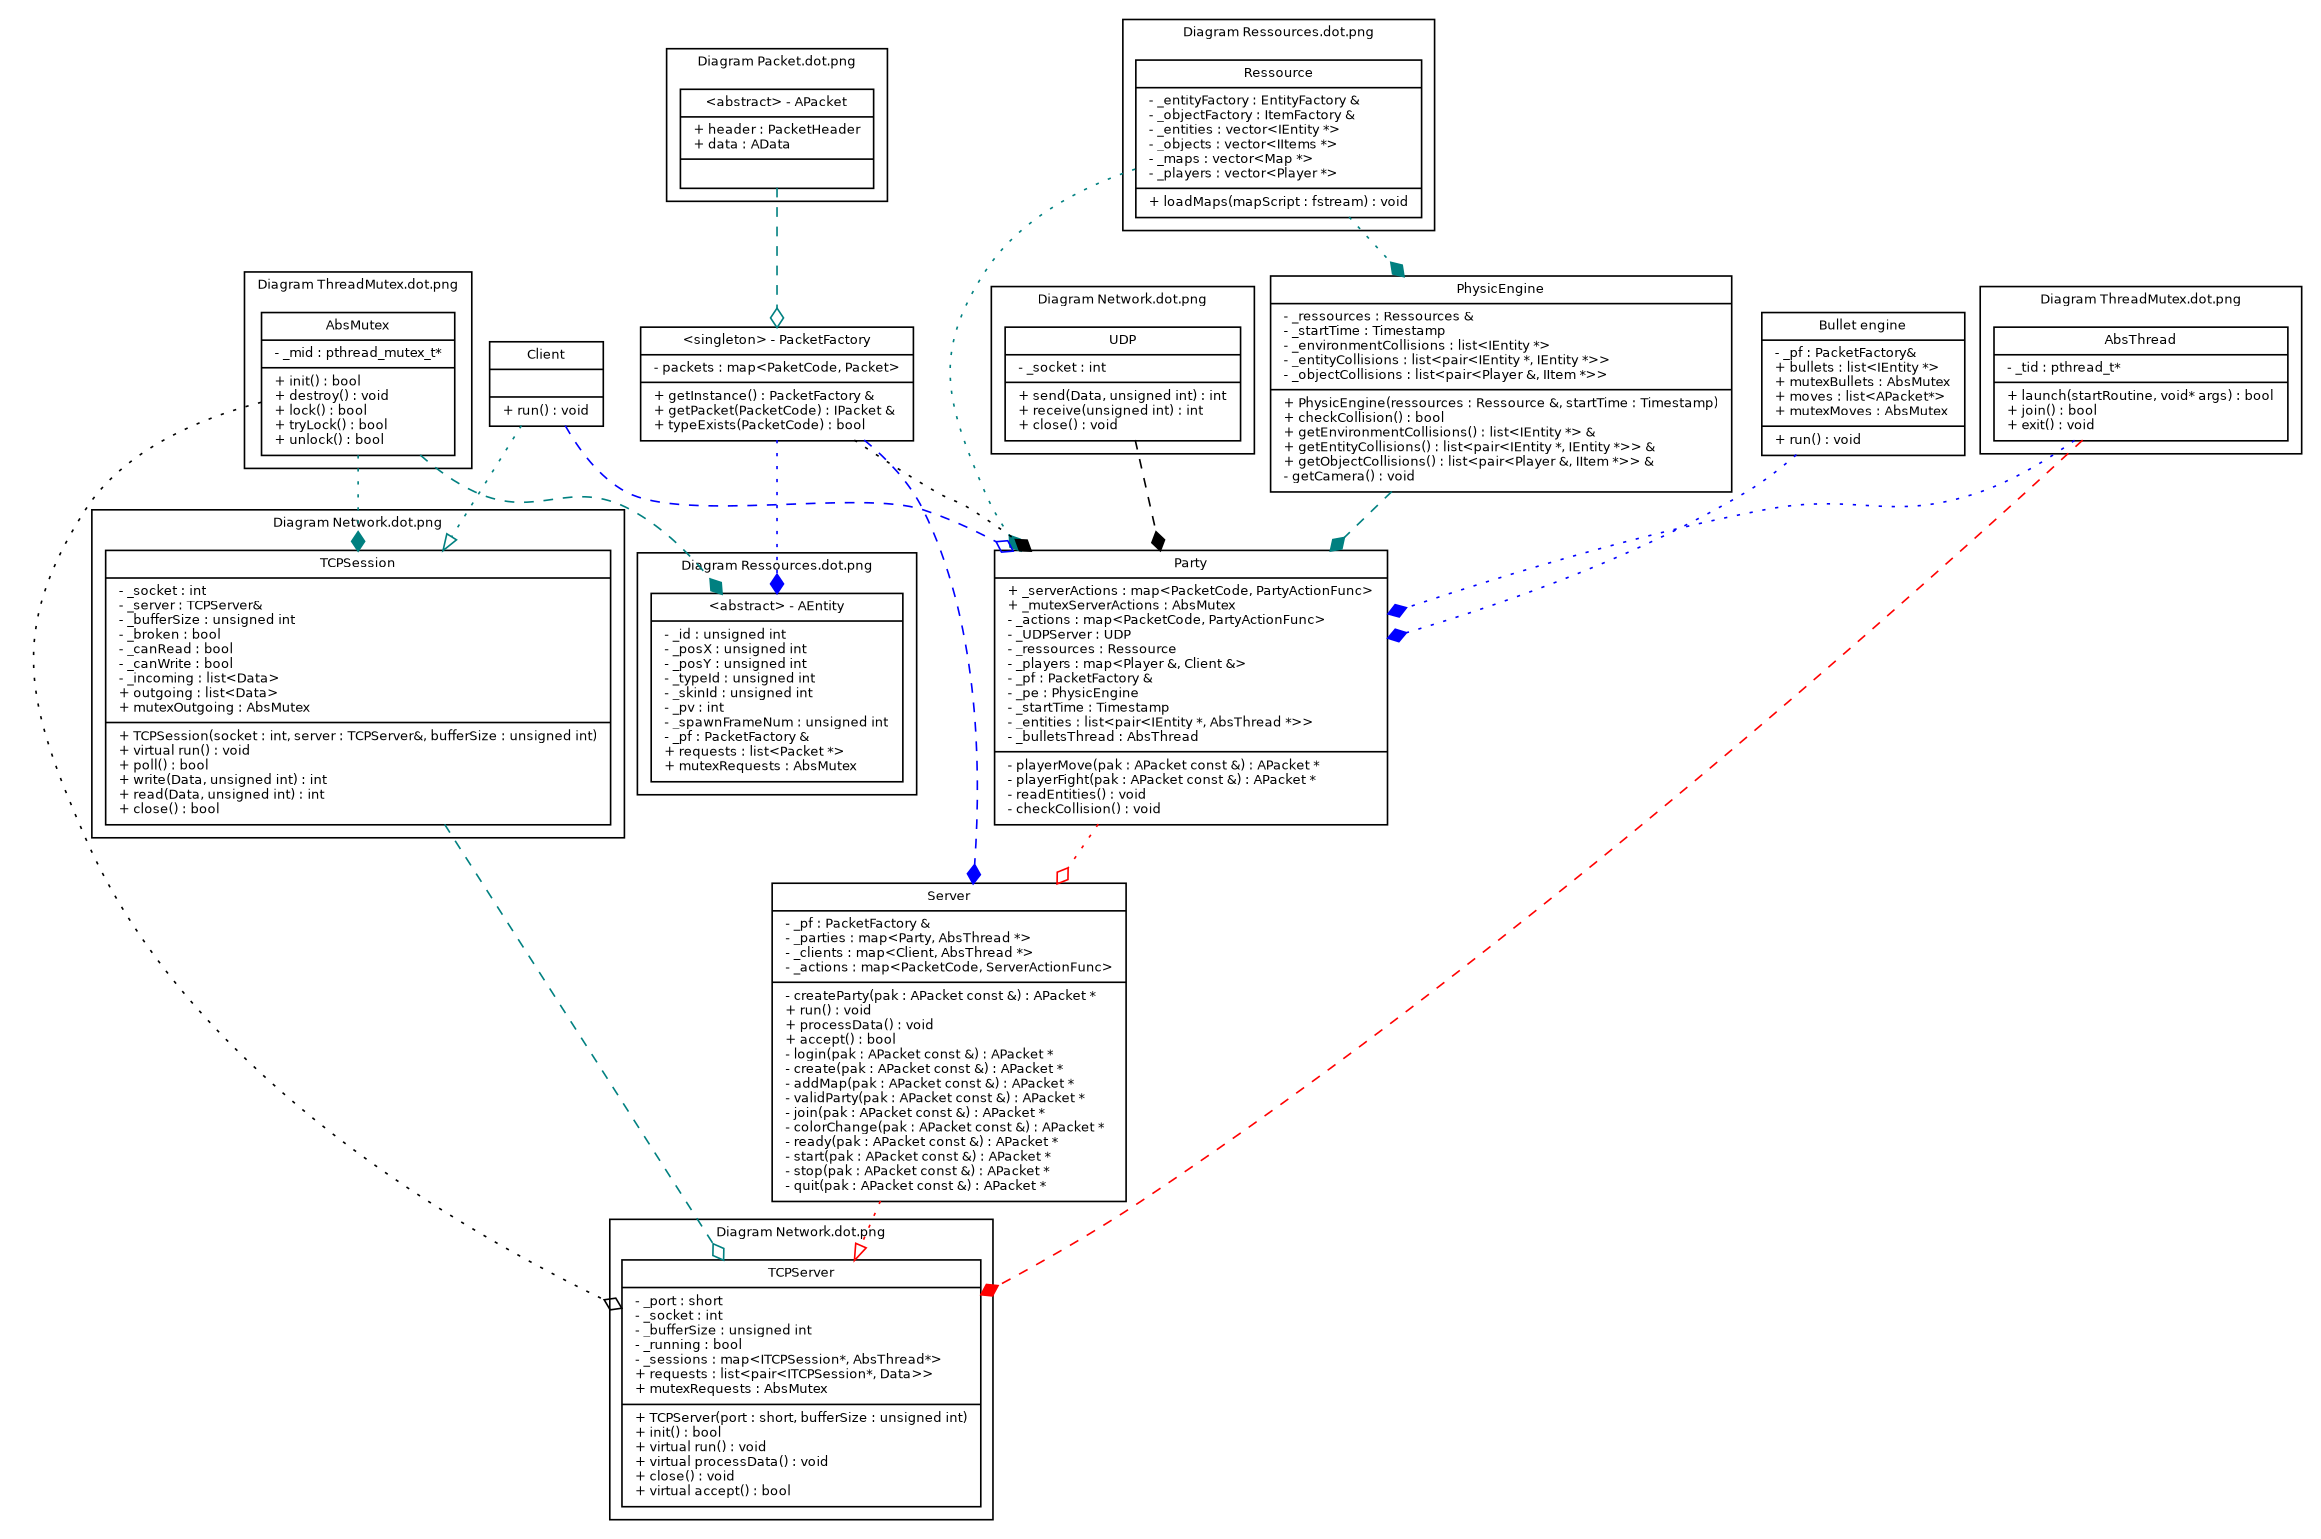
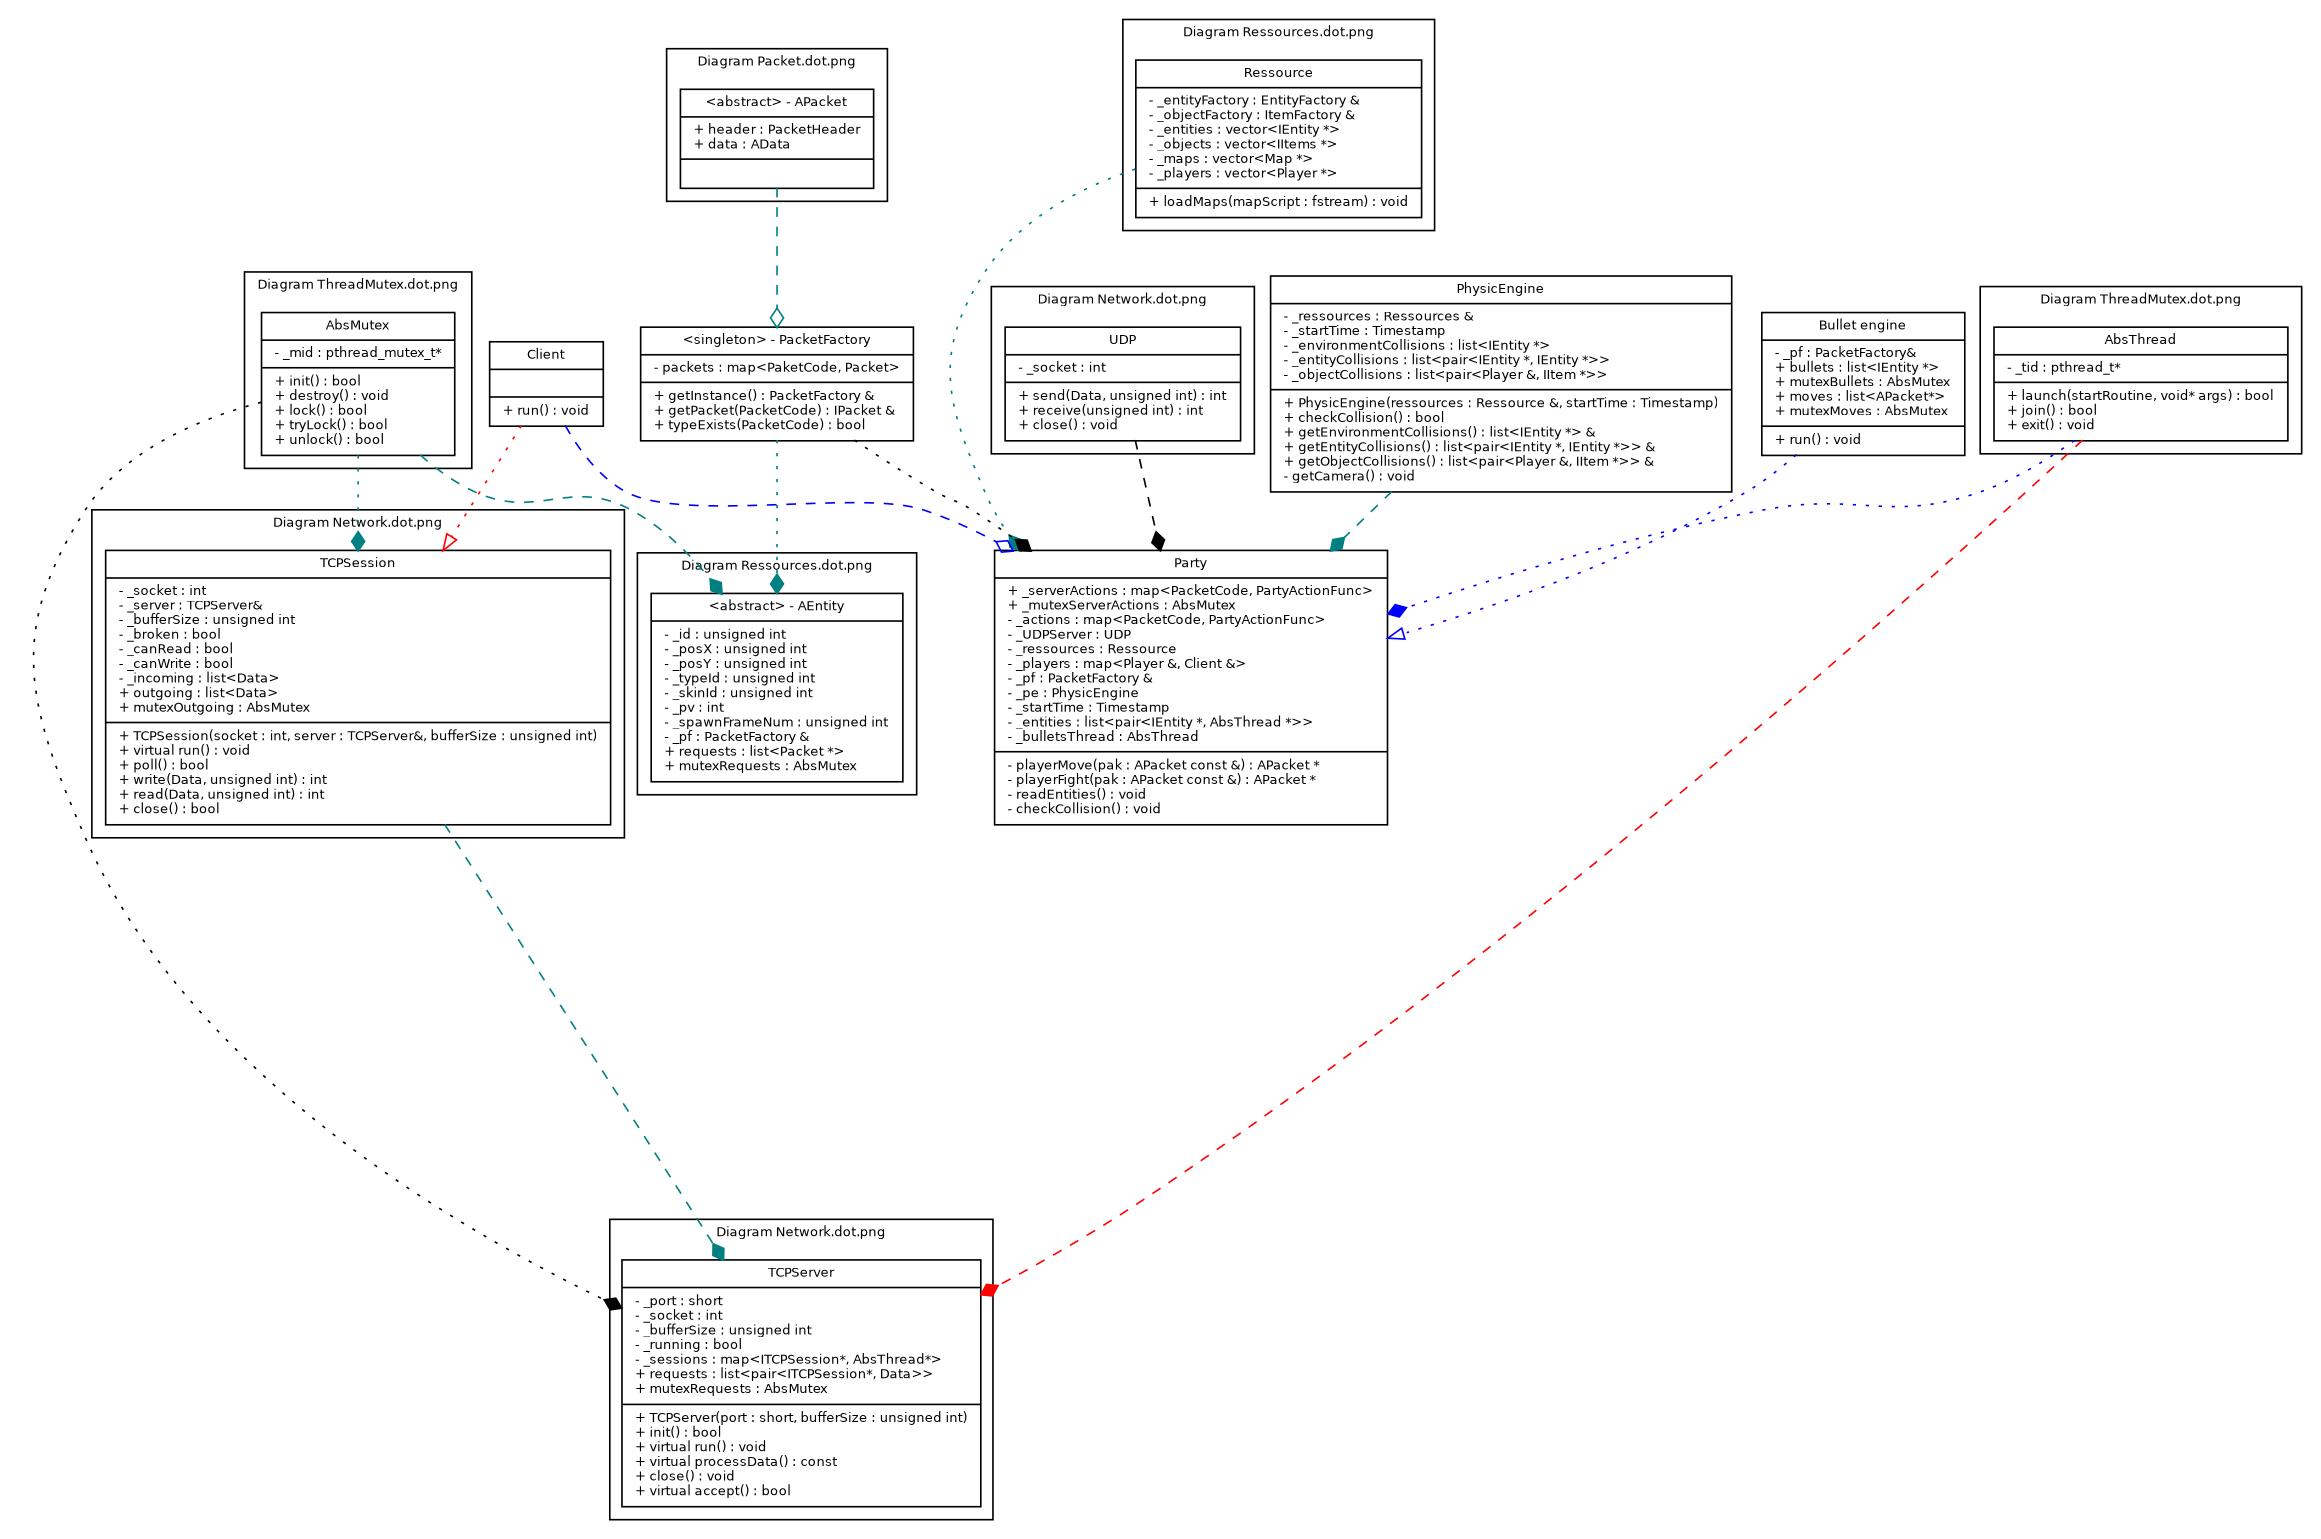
edge "Ressource" -> "PhysicEngine": removed
edge "Client" -> "TCPSession": color teal -> red
edge "<singleton> - PacketFactory" -> "<abstract> - AEntity": color blue -> teal
edge "Bullet engine" -> "Party": arrowhead diamond -> onormal
edge "AbsMutex" -> "TCPServer": arrowhead odiamond -> diamond
edge "TCPSession" -> "TCPServer": arrowhead odiamond -> diamond
node "Server": removed
node "TCPServer": text "+ virtual processData() : void" -> "+ virtual processData() : const"
